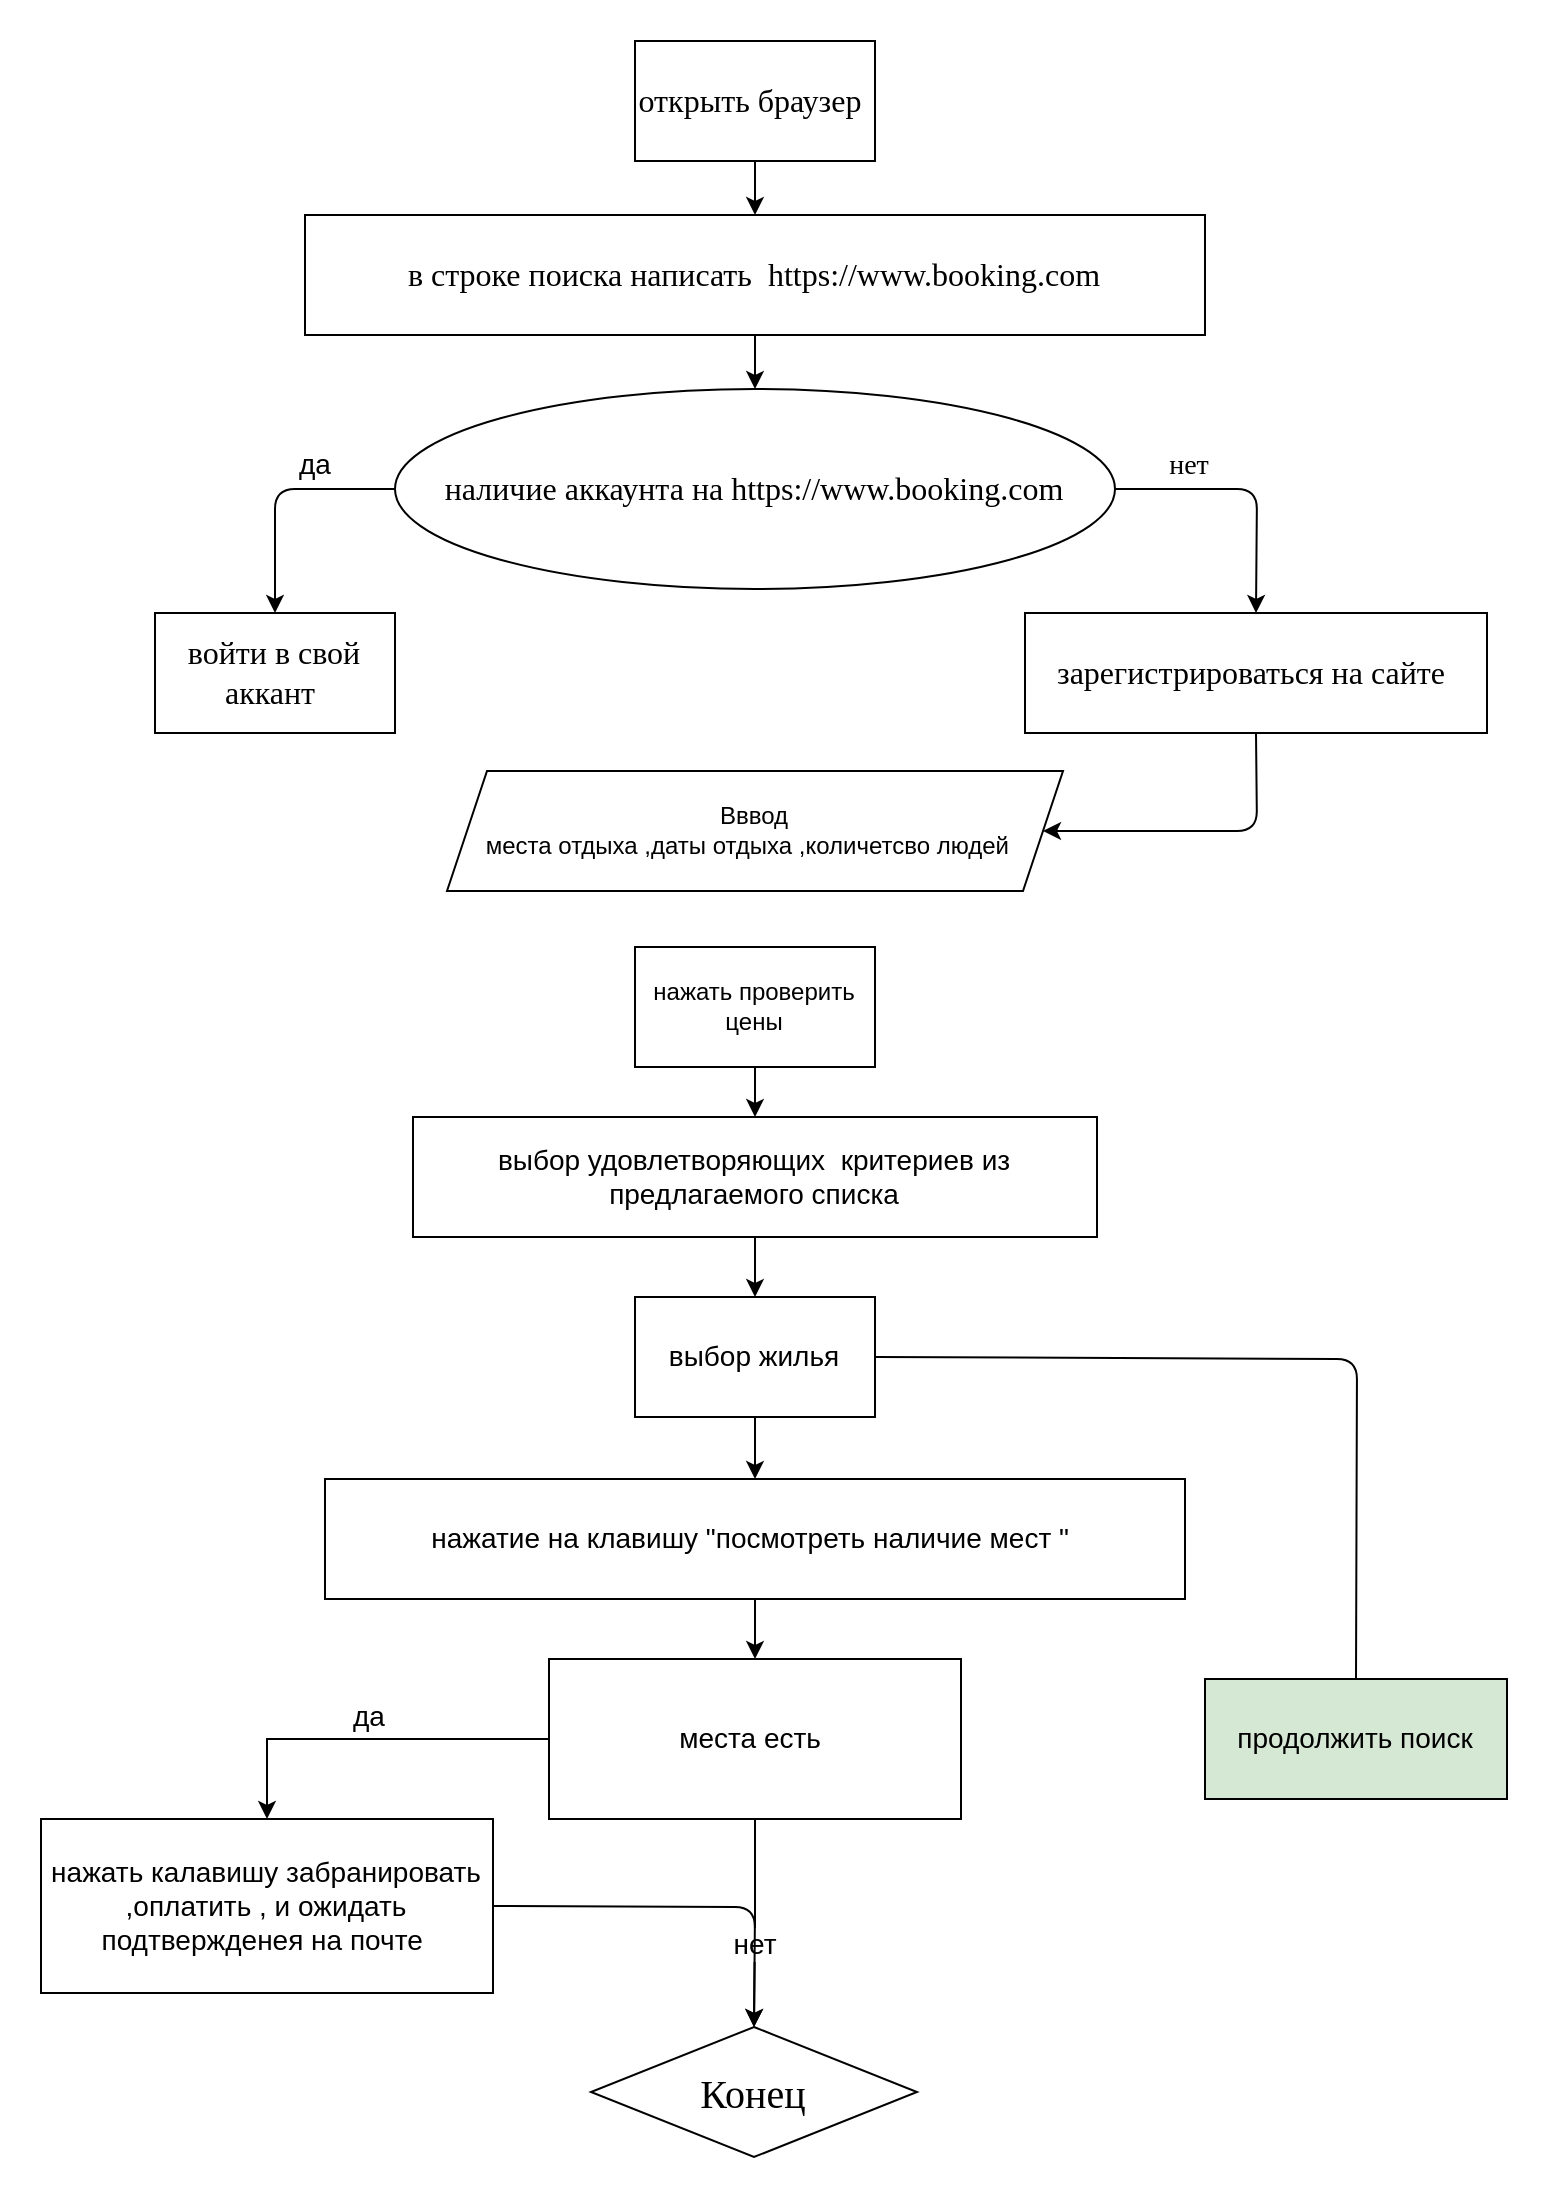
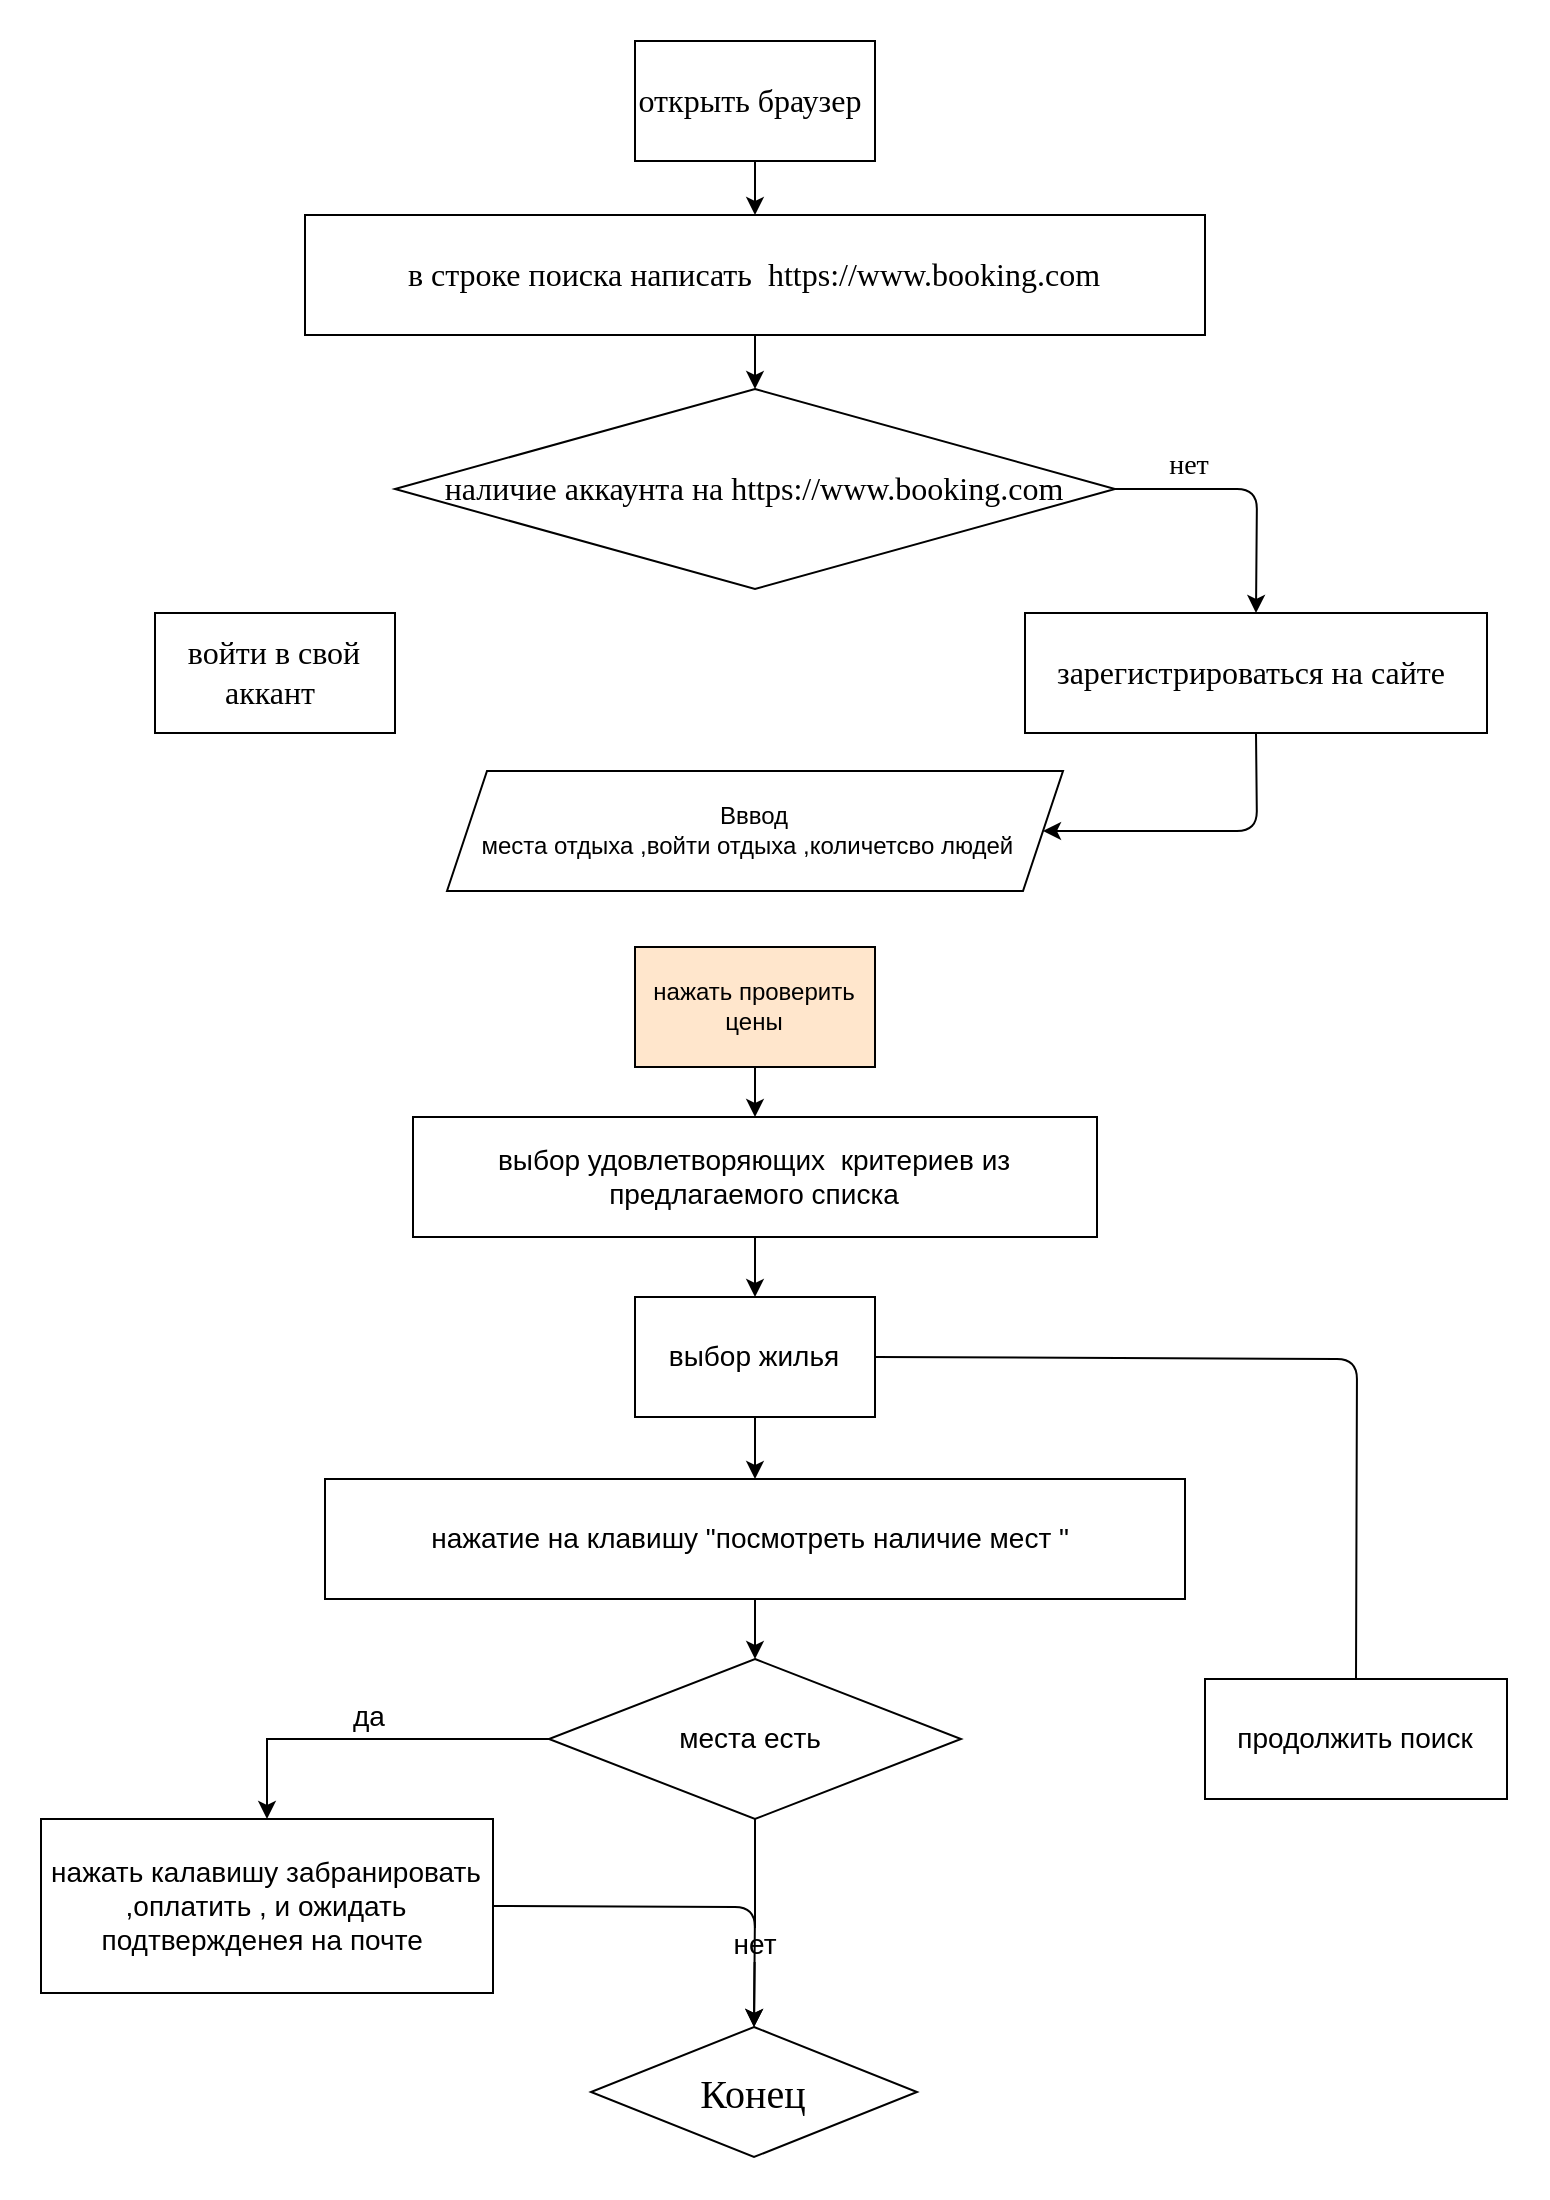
node "наличие аккаунта на https://www.booking.com": shape ellipse -> diamond
edge "наличие аккаунта на https://www.booking.com" -> "войти в свой аккант": removed, label "да"
node "Вввод места отдыха ,даты отдыха ,количетсво людей": label "Вввод места отдыха ,даты отдыха ,количетсво людей" -> "Вввод места отдыха ,войти отдыха ,количетсво людей"
node "нажать проверить цены": fillcolor #ffffff -> #ffe6cc
node "места есть": shape rectangle -> diamond
node "продолжить поиск": fillcolor #d5e8d4 -> #ffffff
